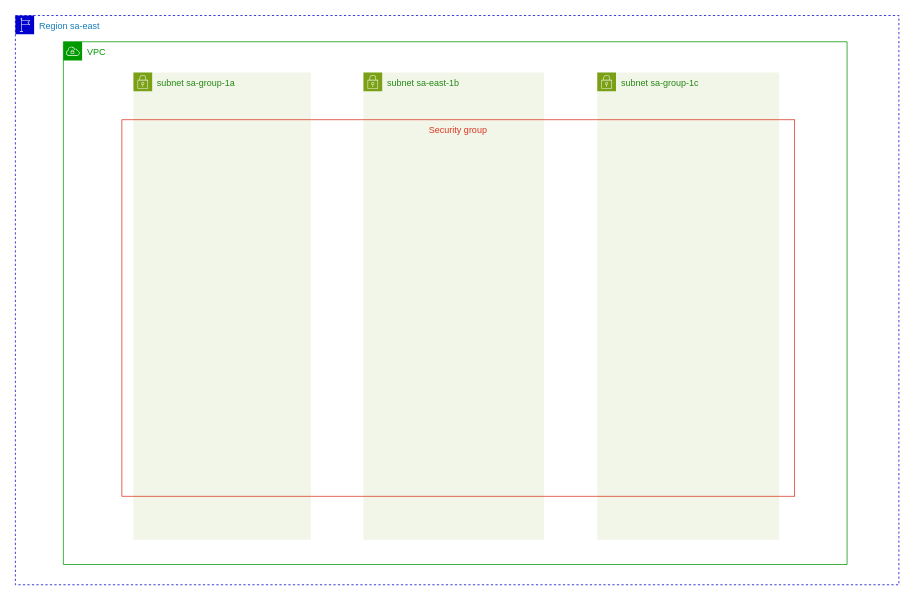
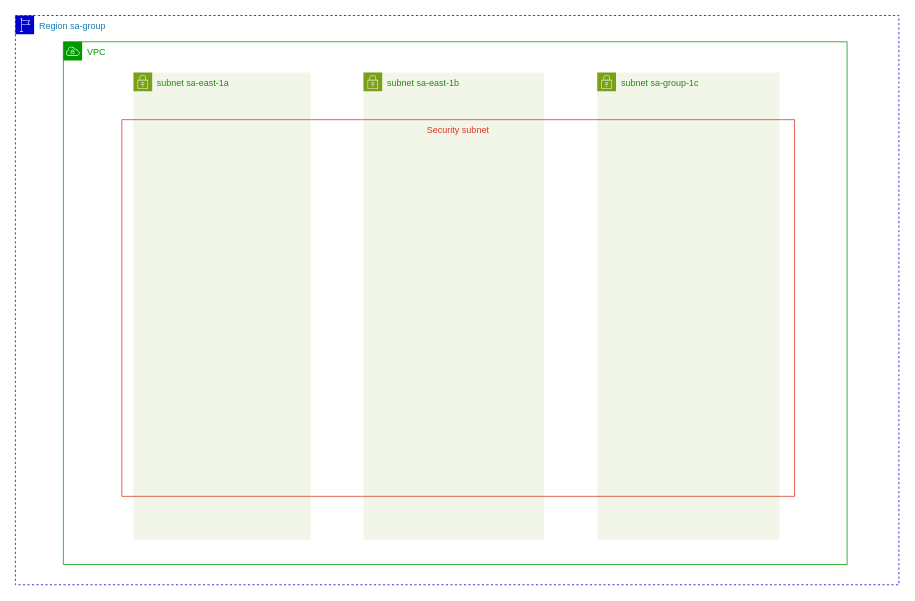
node "Region sa-east": label "Region sa-east" -> "Region sa-group"
node "subnet sa-group-1a": label "subnet sa-group-1a" -> "subnet sa-east-1a"
node "Security group": label "Security group" -> "Security subnet"
